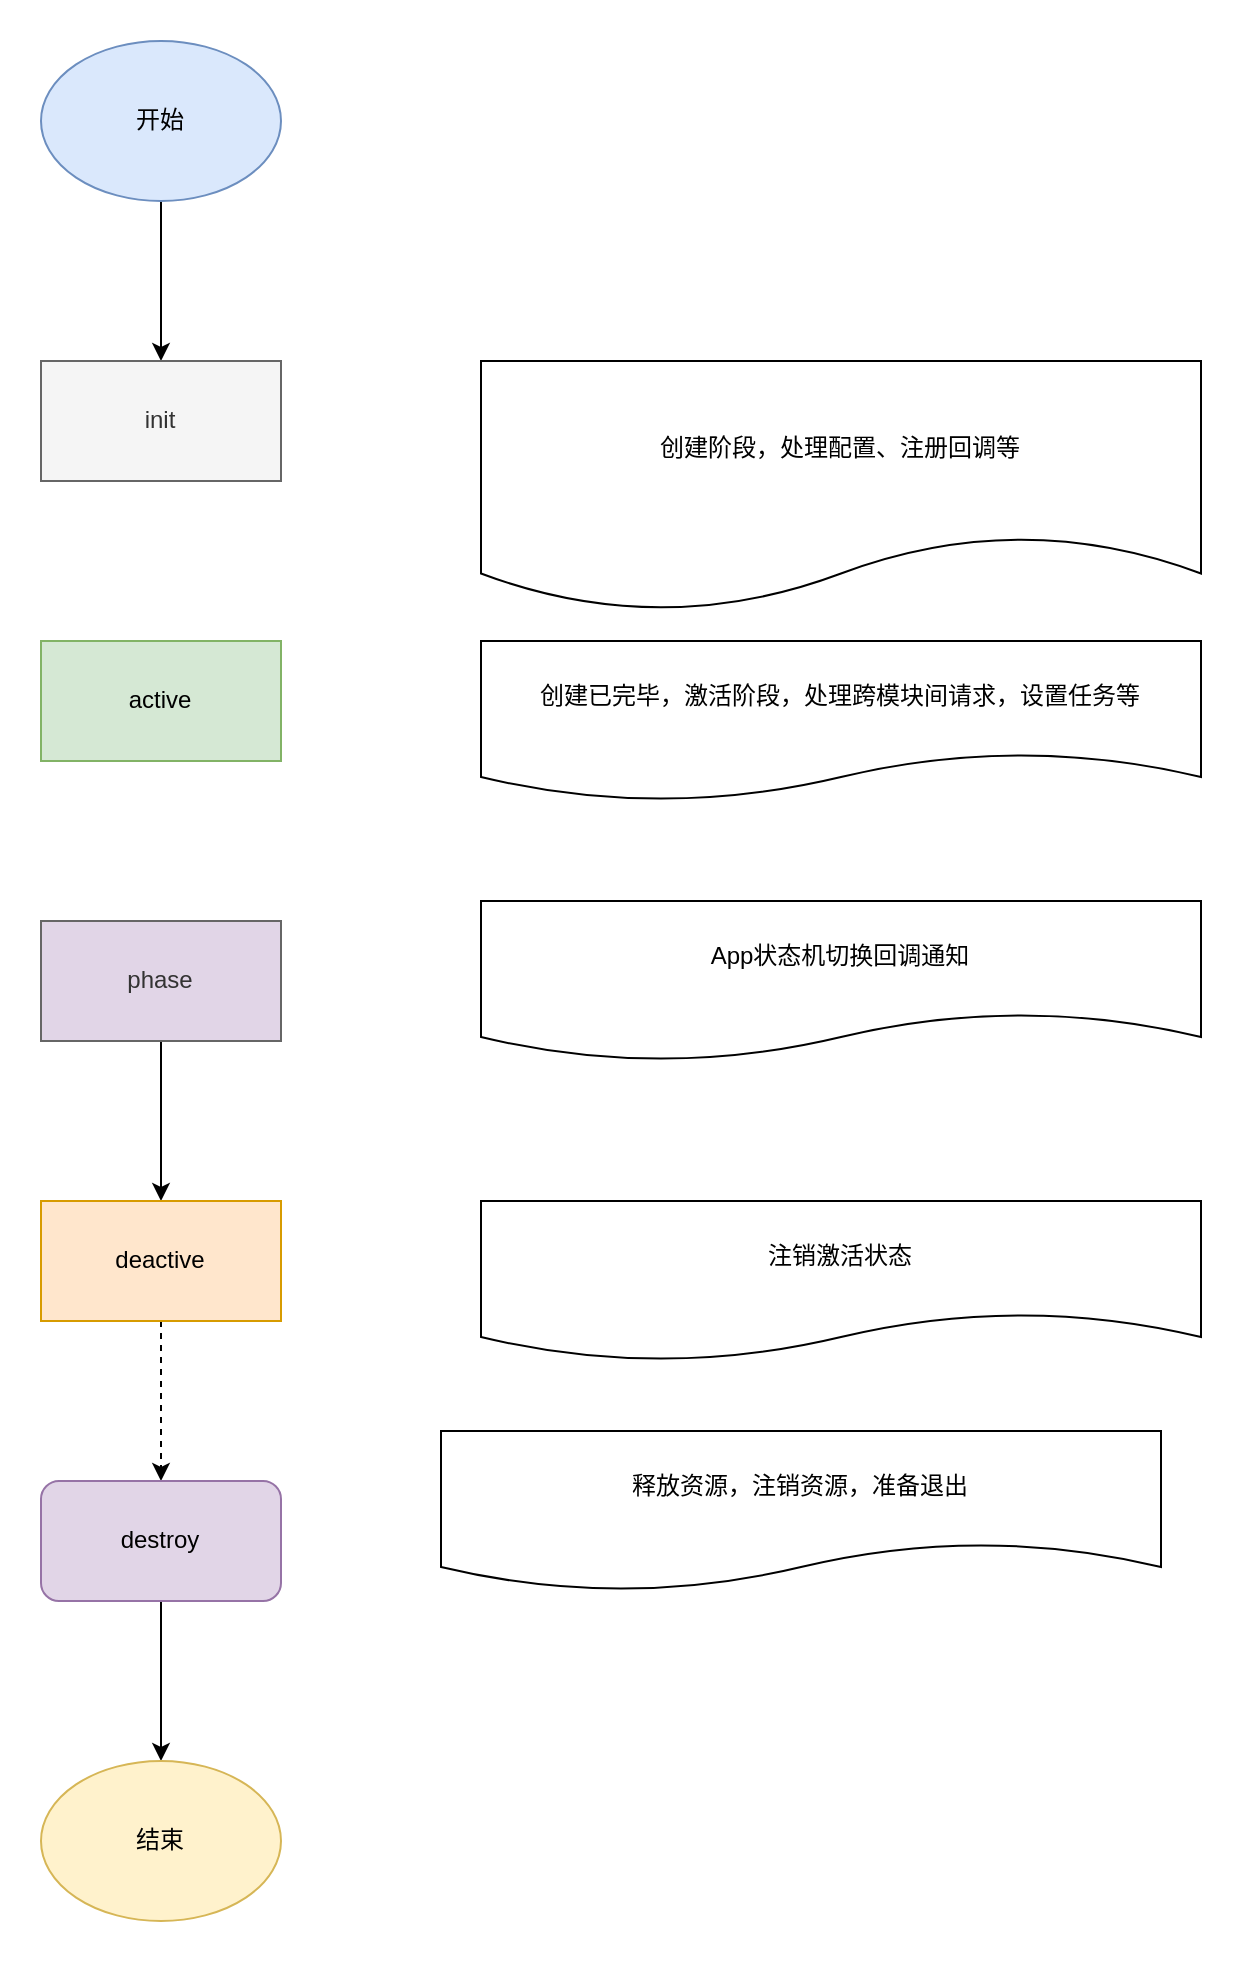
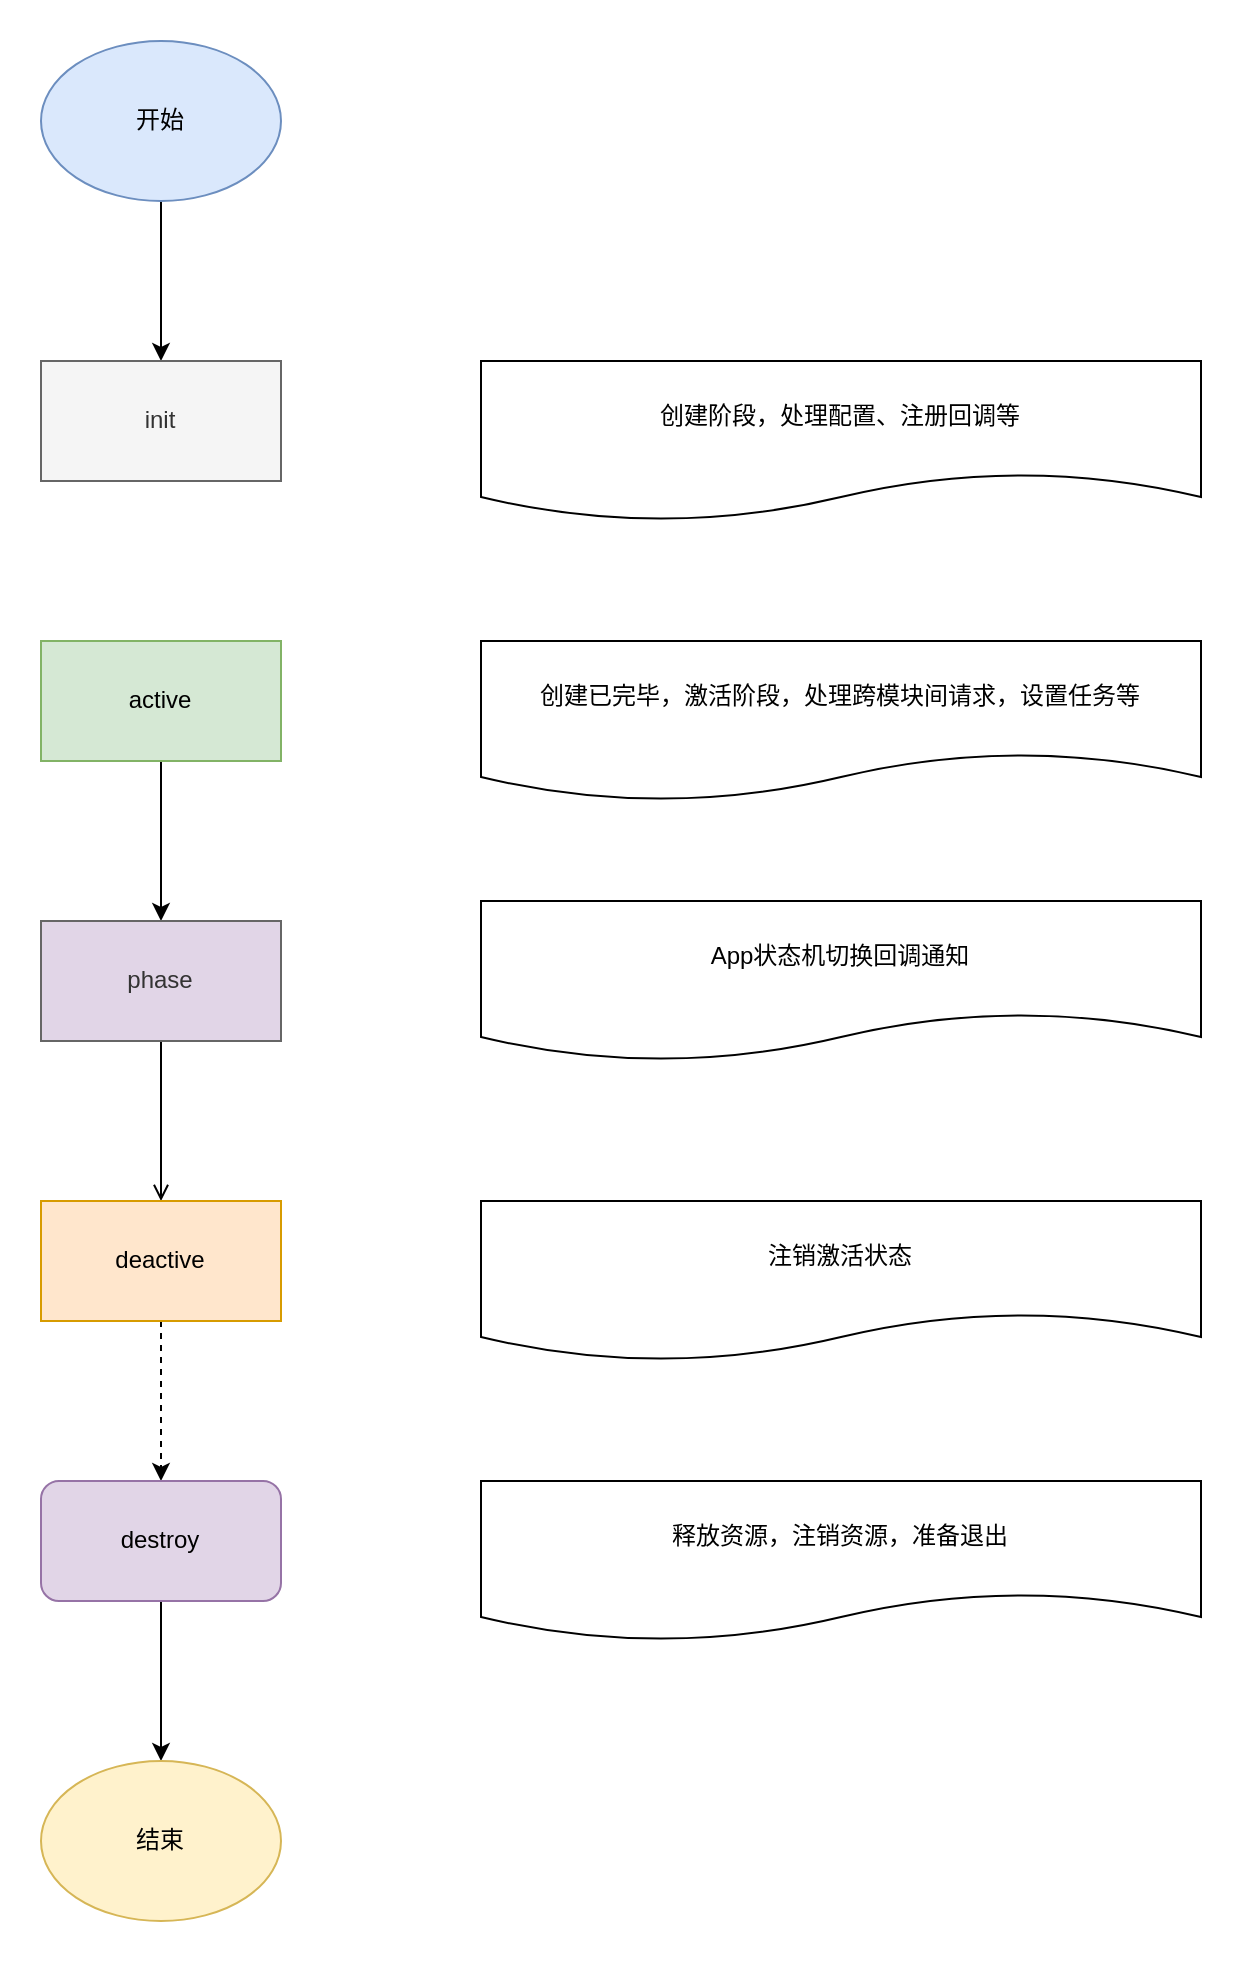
node "创建阶段，处理配置、注册回调等": size 720x250 -> 720x160
edge "active" -> "phase": added
edge "phase" -> "deactive": arrowhead classic -> open
node "释放资源，注销资源，准备退出": moved (801, 1511) -> (841, 1561)
